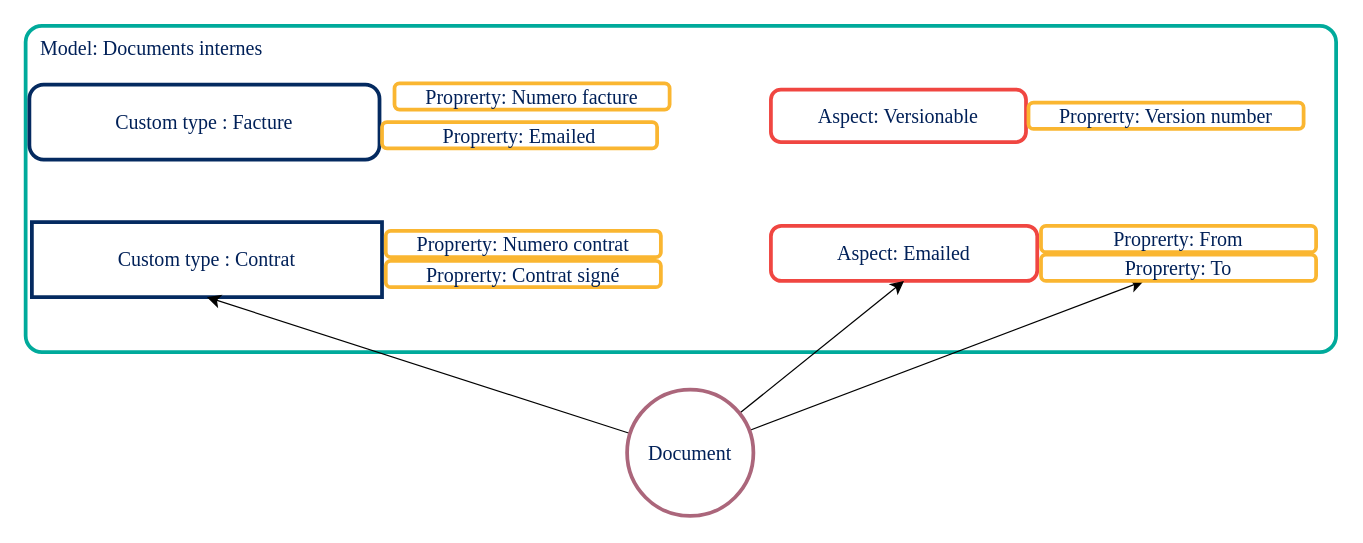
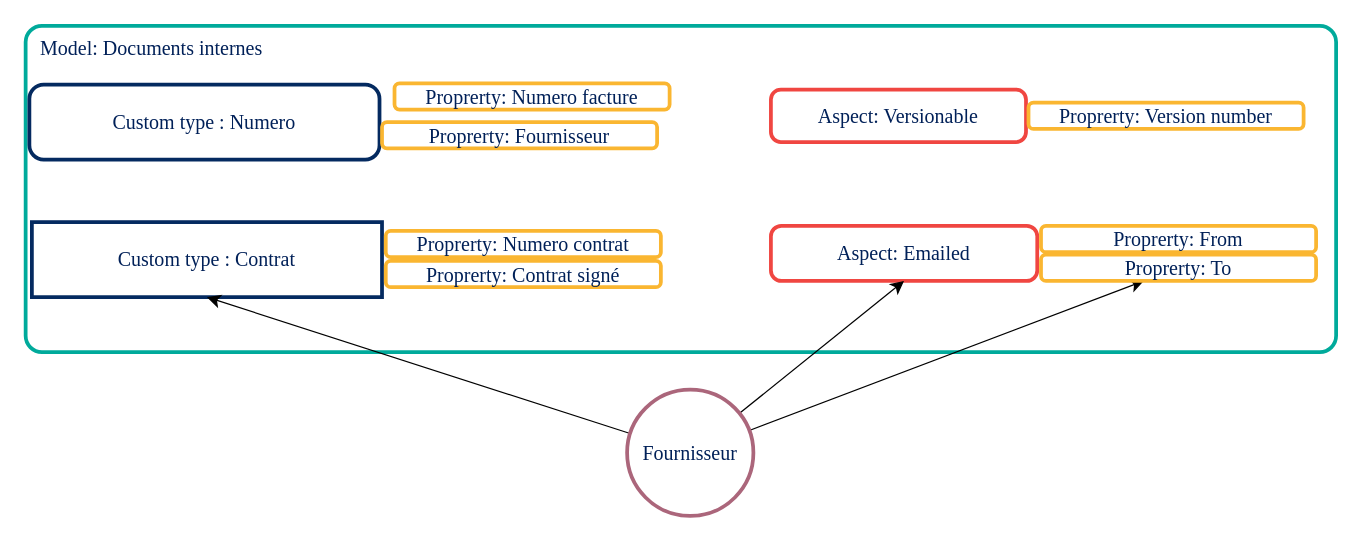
node "Custom type : Facture": label "Custom type : Facture" -> "Custom type : Numero"
node "Proprerty: Emailed": label "Proprerty: Emailed" -> "Proprerty: Fournisseur"
node "Document": label "Document" -> "Fournisseur"
